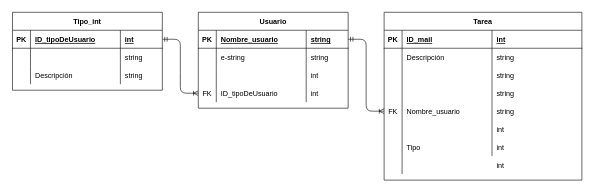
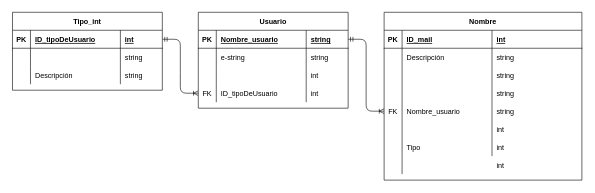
node "Tarea": label "Tarea" -> "Nombre"
